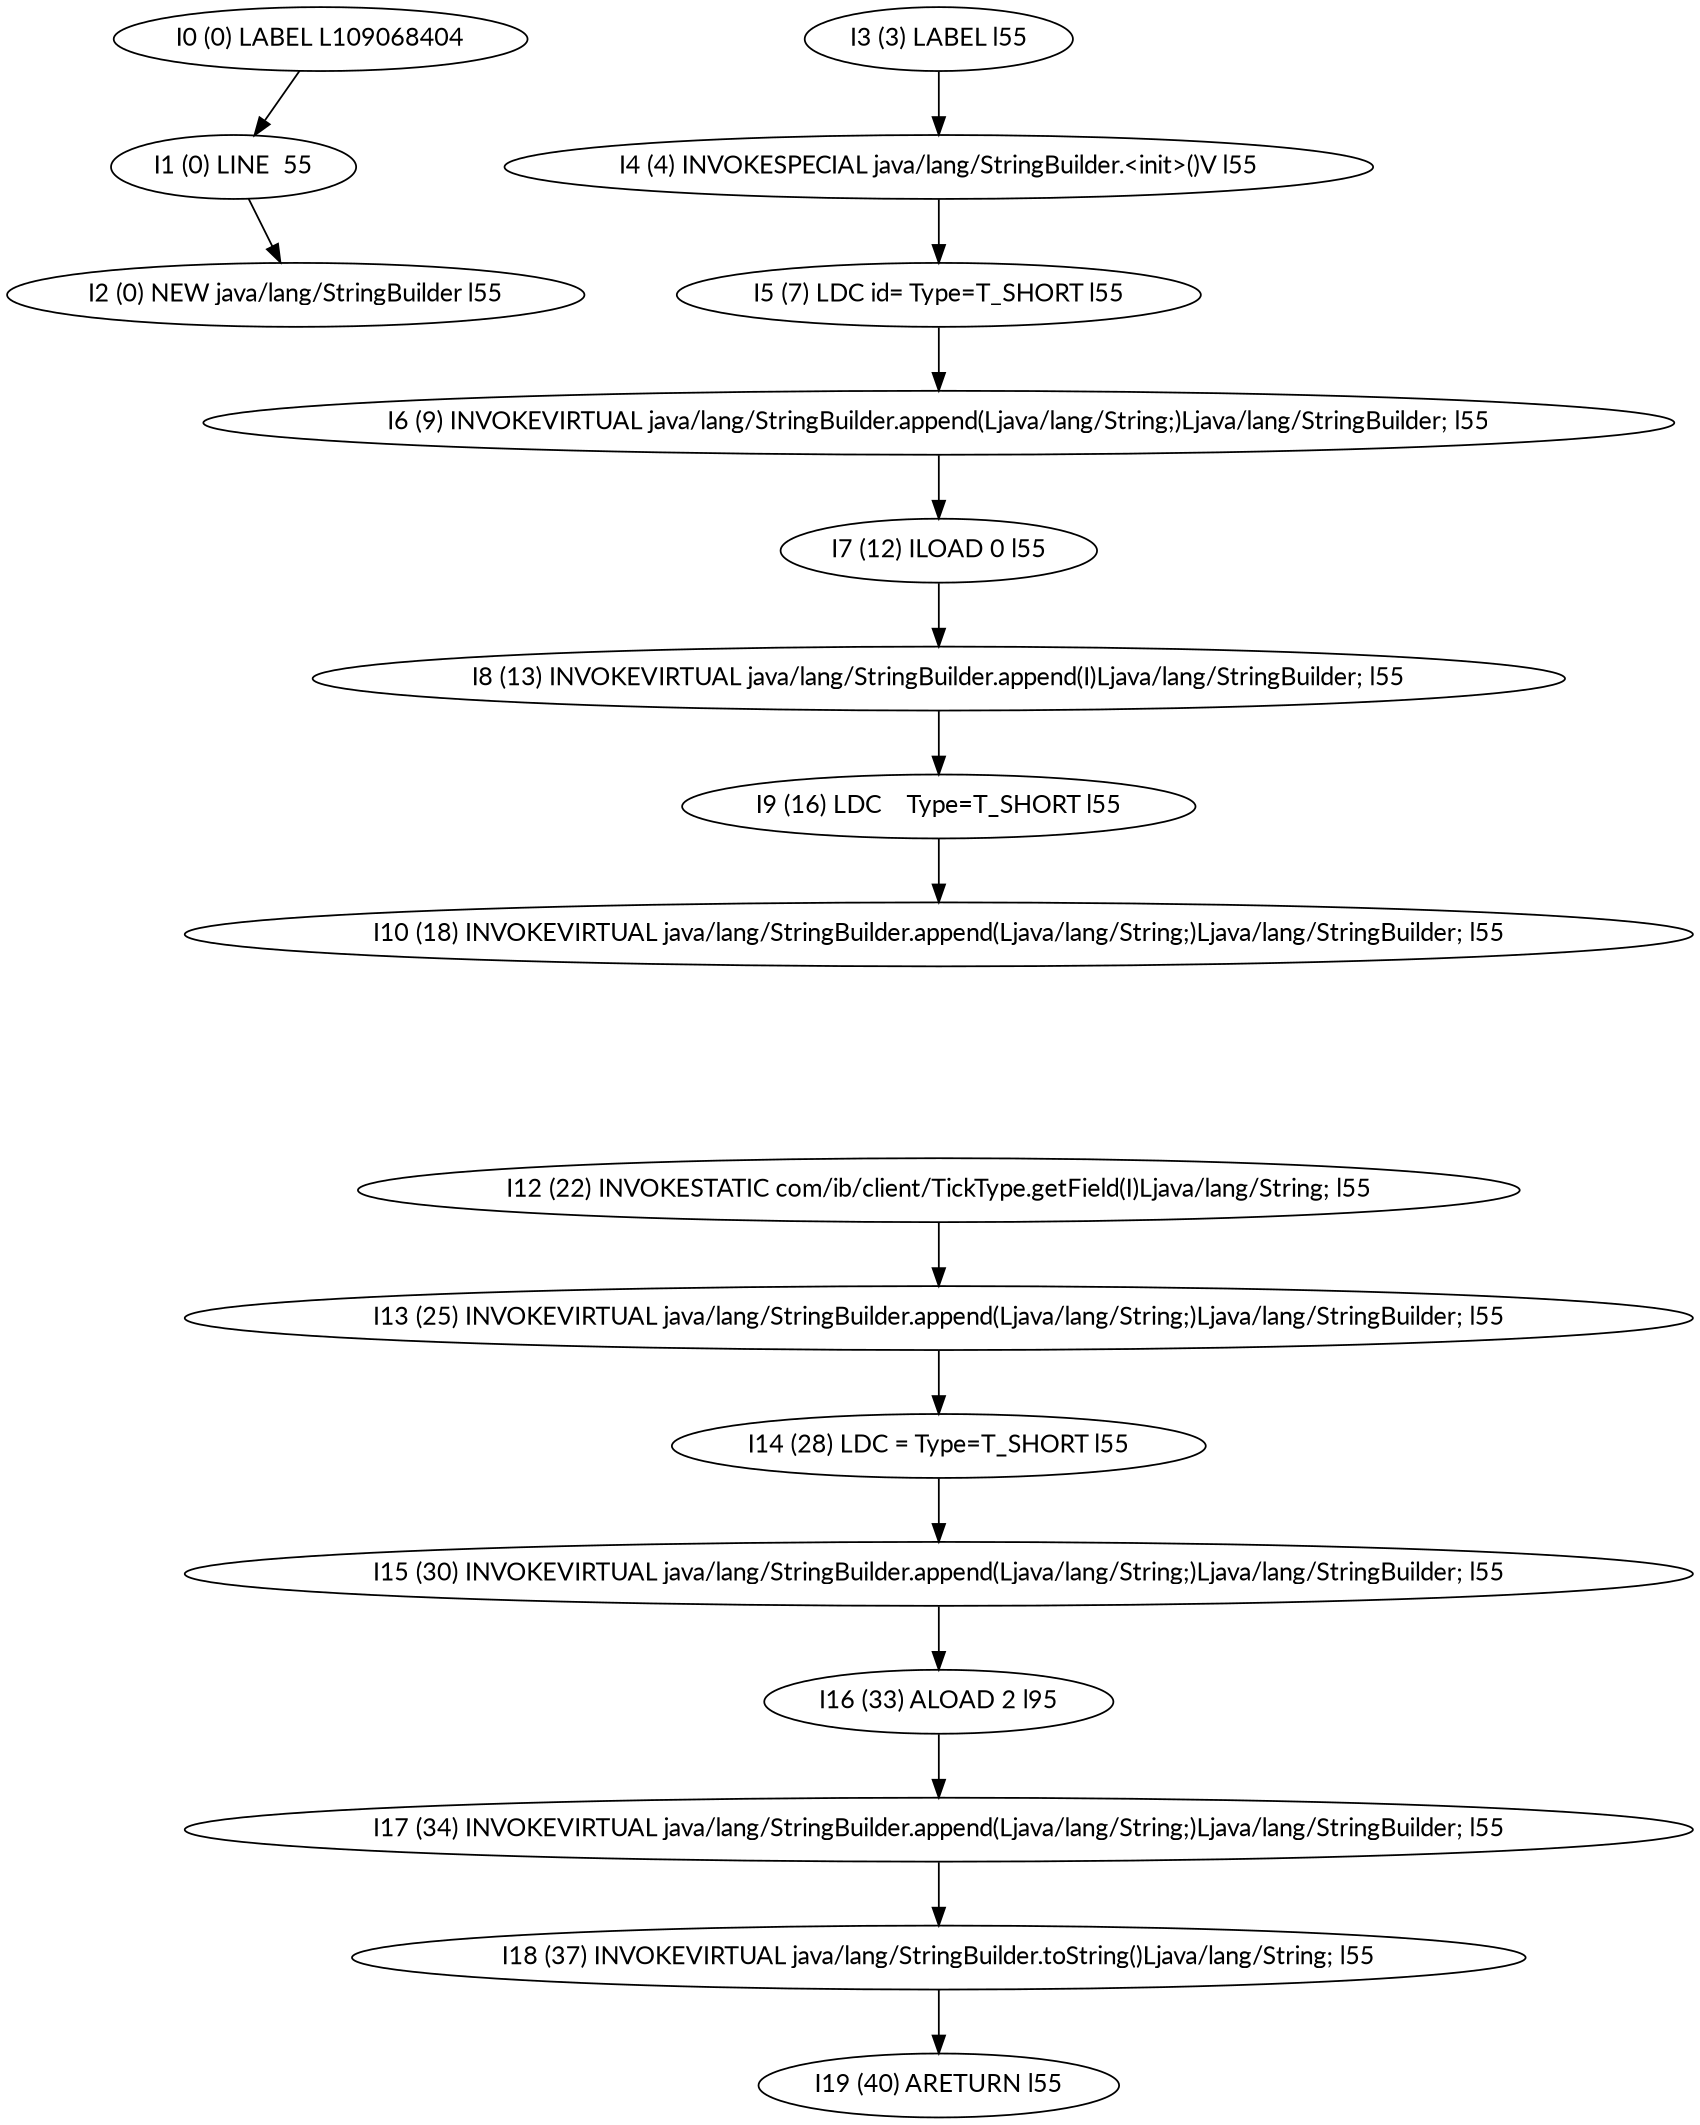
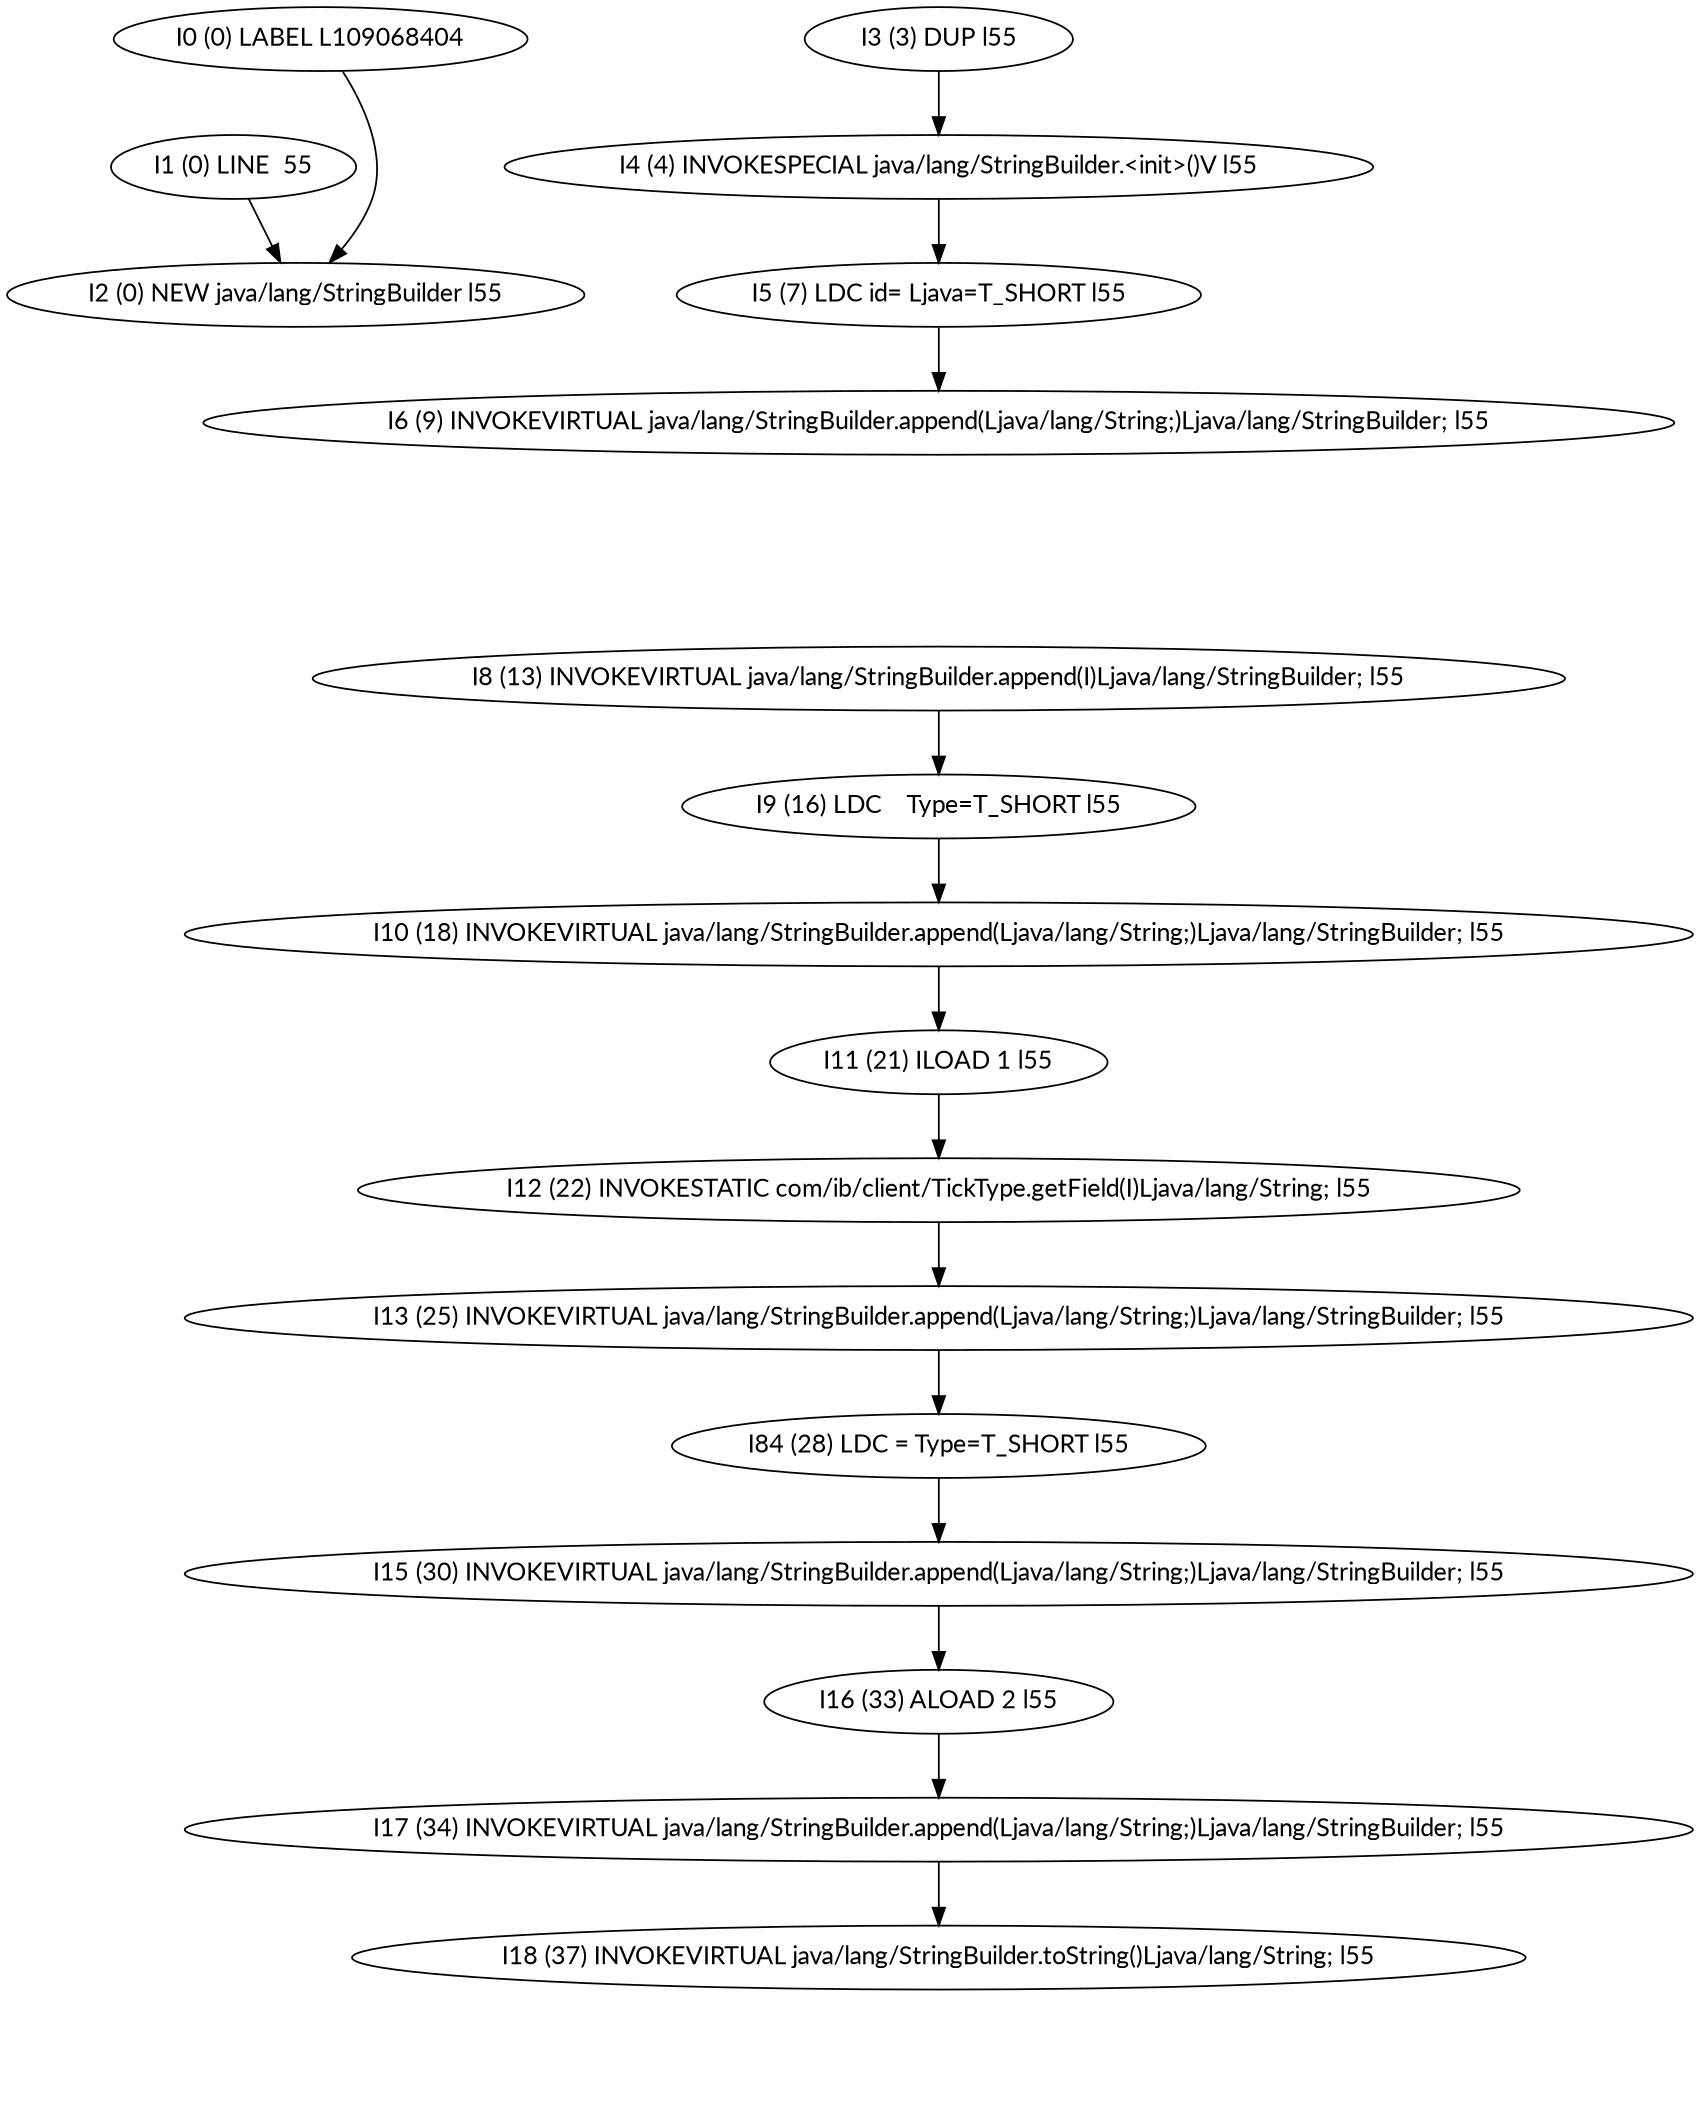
node "I3 (3) LABEL l55": label "I3 (3) LABEL l55" -> "I3 (3) DUP l55"
edge "I0 (0) LABEL L109068404" -> "I1 (0) LINE  55": now "I0 (0) LABEL L109068404" -> "I2 (0) NEW java/lang/StringBuilder l55"
node "I5 (7) LDC id= Type=T_SHORT l55": label "I5 (7) LDC id= Type=T_SHORT l55" -> "I5 (7) LDC id= Ljava=T_SHORT l55"
node "I7 (12) ILOAD 0 l55": removed
node "I11 (21) ILOAD 1 l55": added
node "I14 (28) LDC = Type=T_SHORT l55": label "I14 (28) LDC = Type=T_SHORT l55" -> "I84 (28) LDC = Type=T_SHORT l55"
node "I16 (33) ALOAD 2 l95": label "I16 (33) ALOAD 2 l95" -> "I16 (33) ALOAD 2 l55"
node "I19 (40) ARETURN l55": removed
